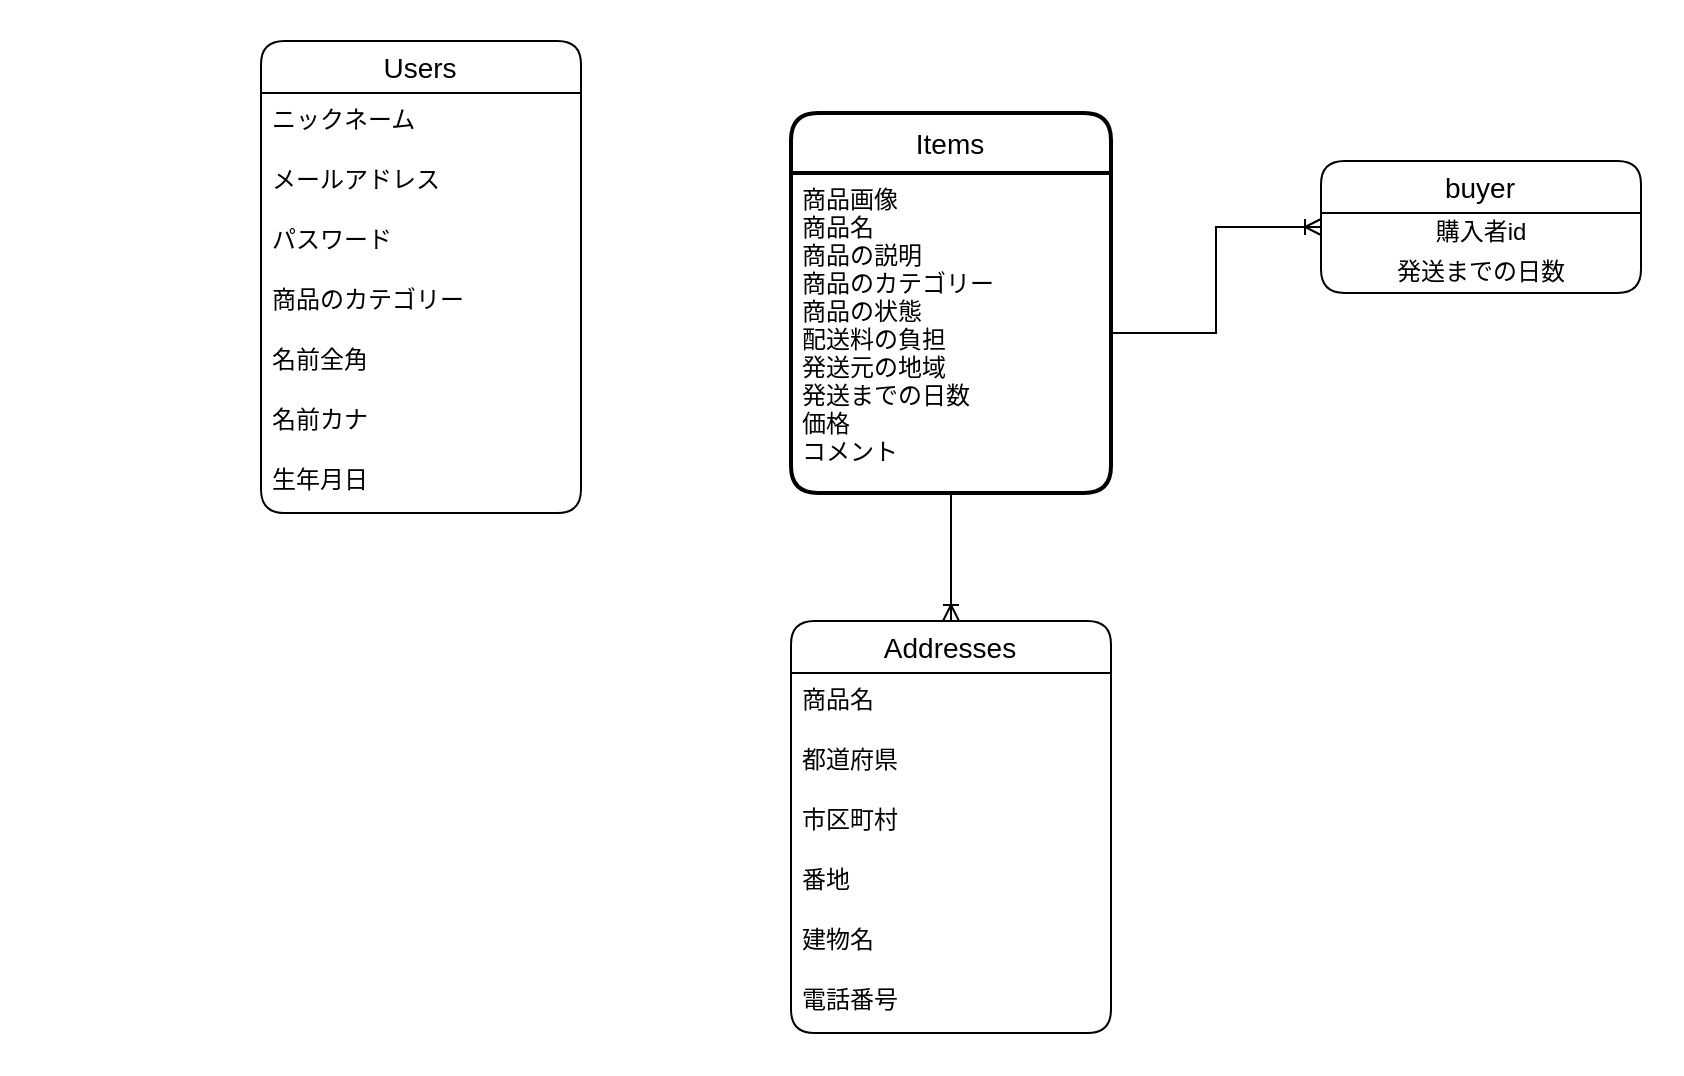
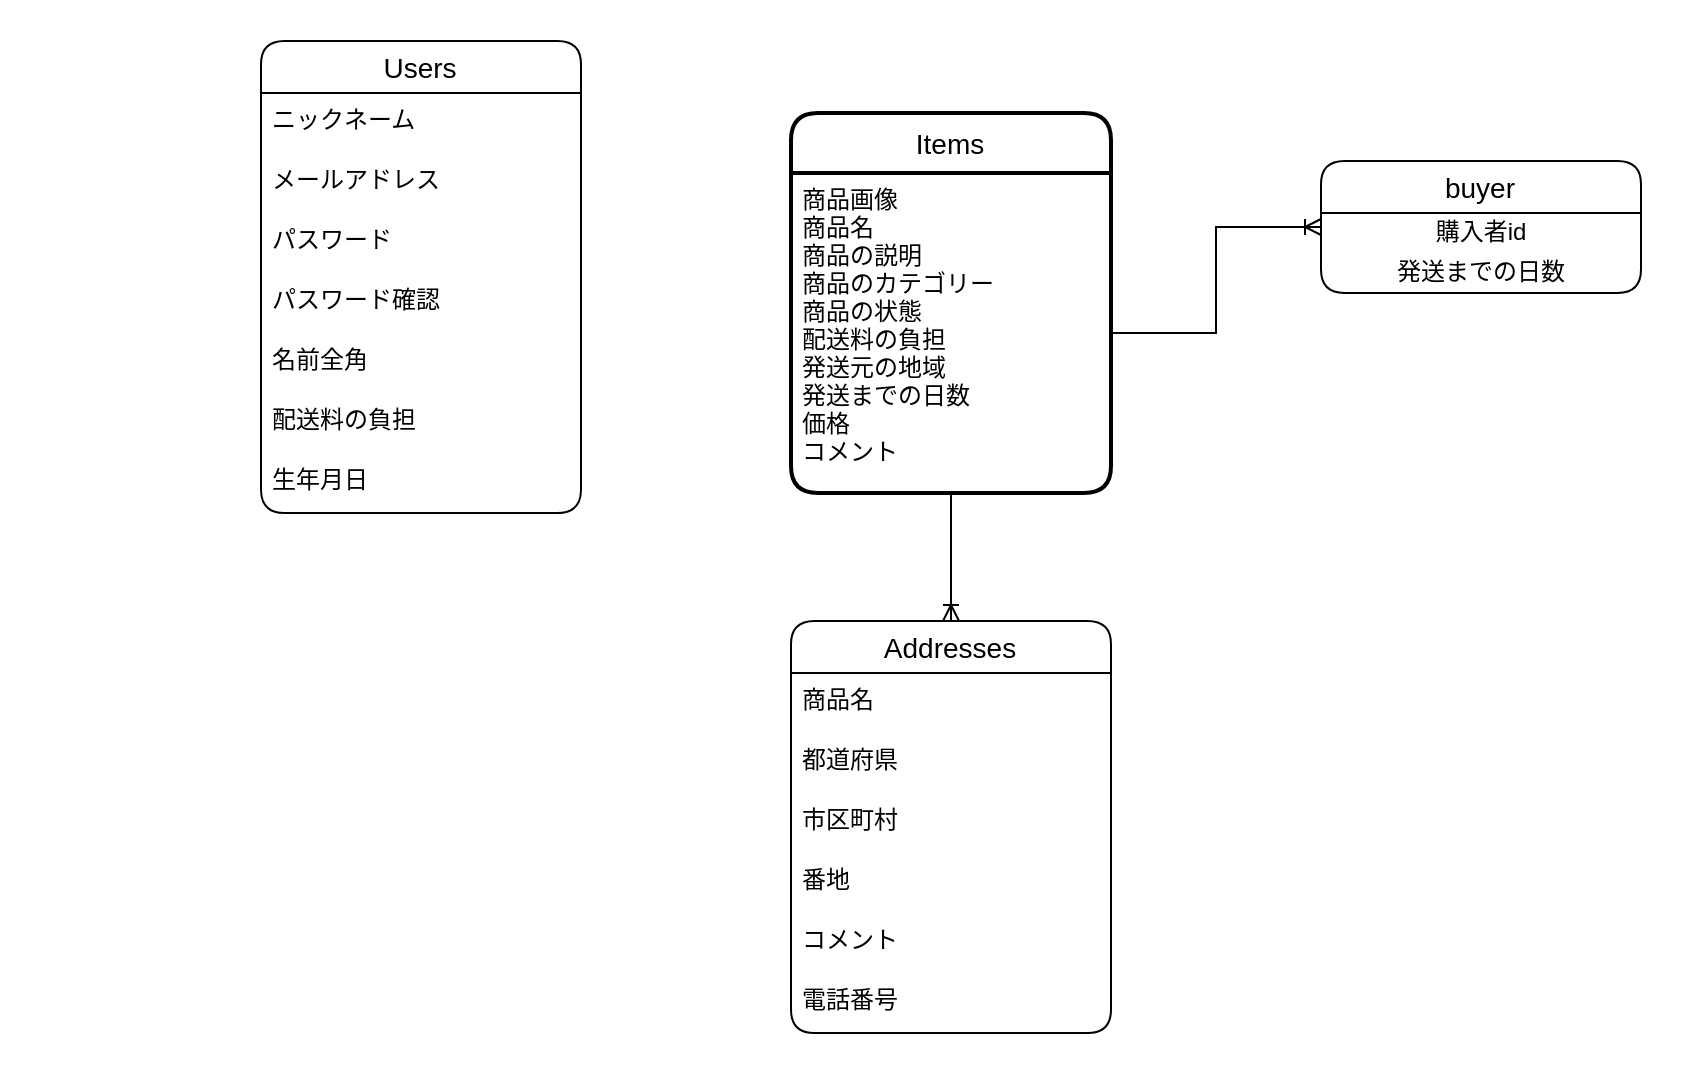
node "商品のカテゴリー": label "商品のカテゴリー" -> "パスワード確認"
node "名前カナ": label "名前カナ" -> "配送料の負担"
node "建物名": label "建物名" -> "コメント"
